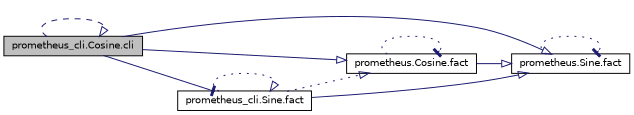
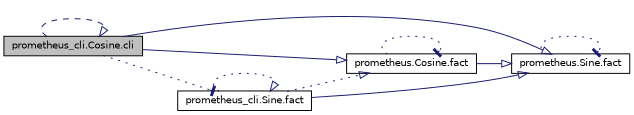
edge "prometheus_cli.Cosine.cli" -> "prometheus_cli.Sine.fact": style solid -> dotted
